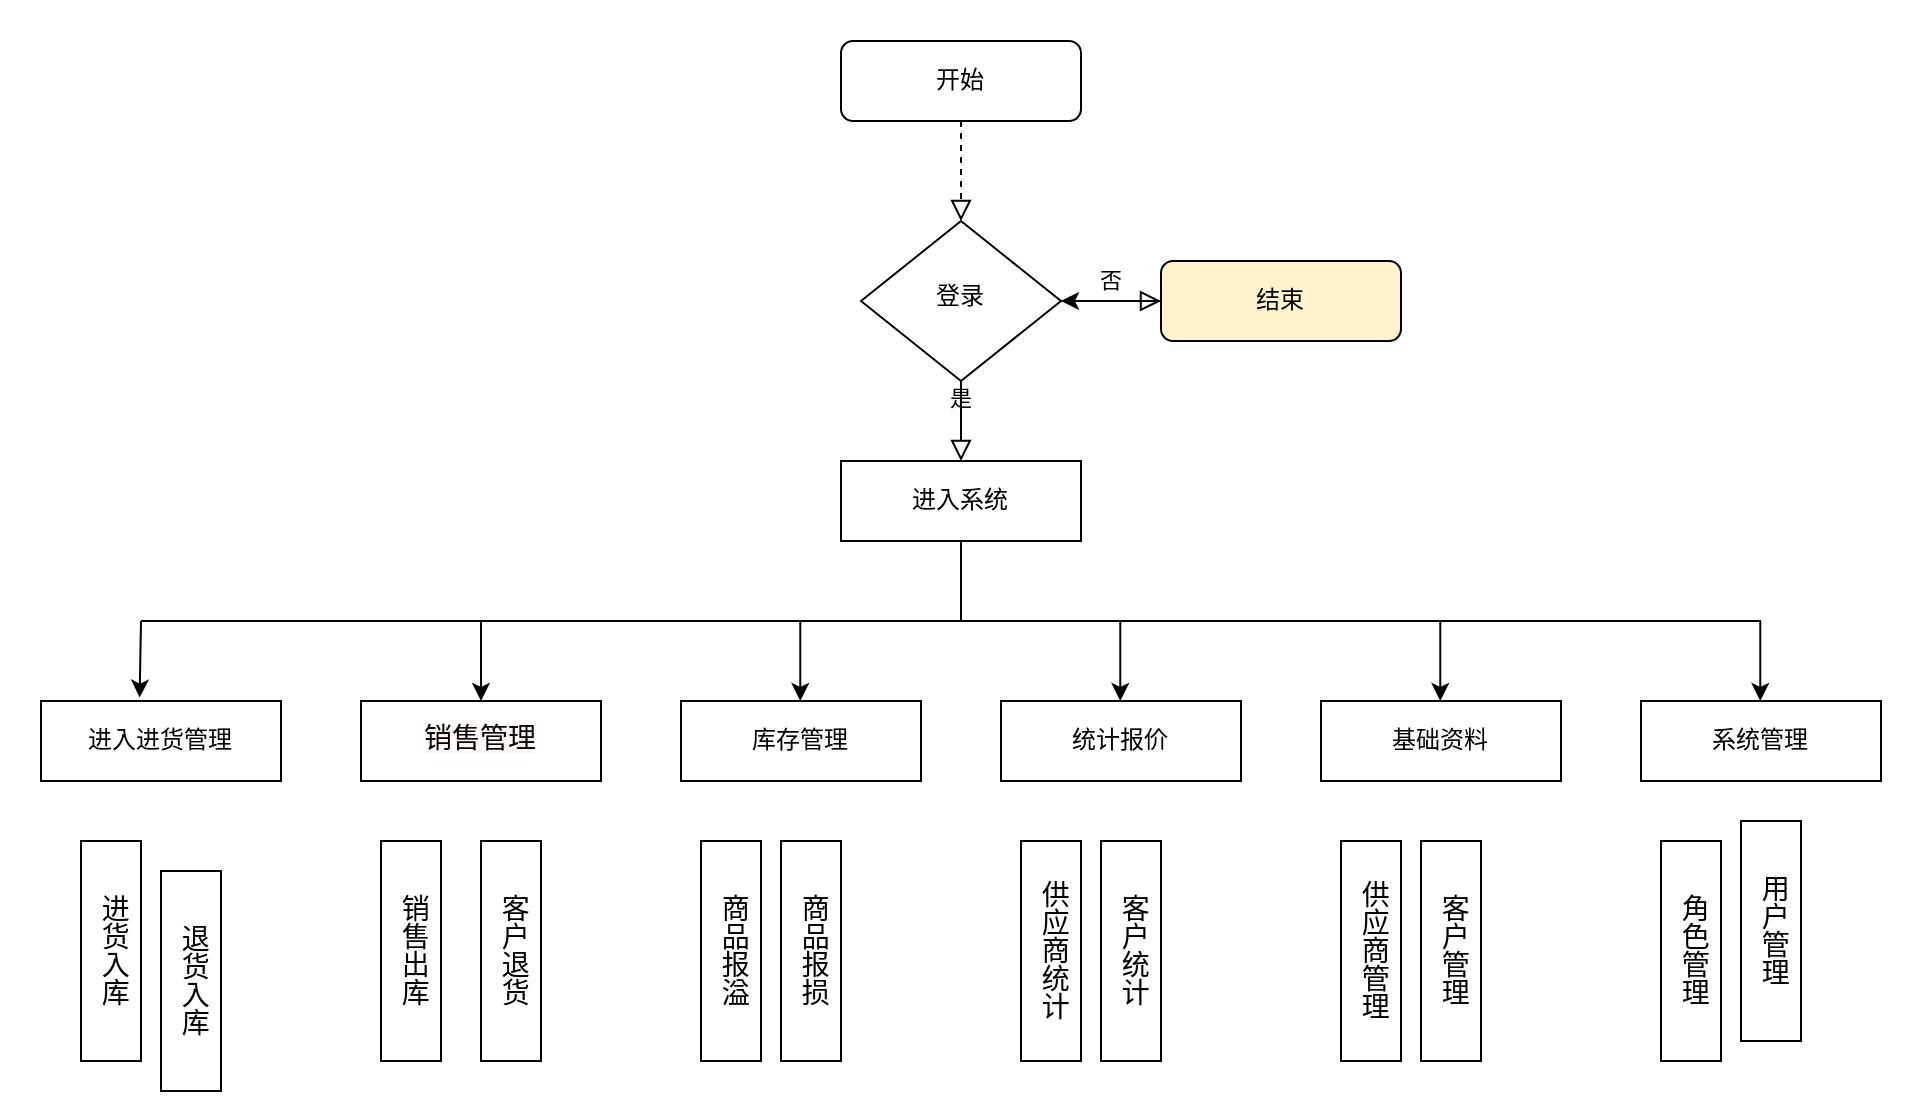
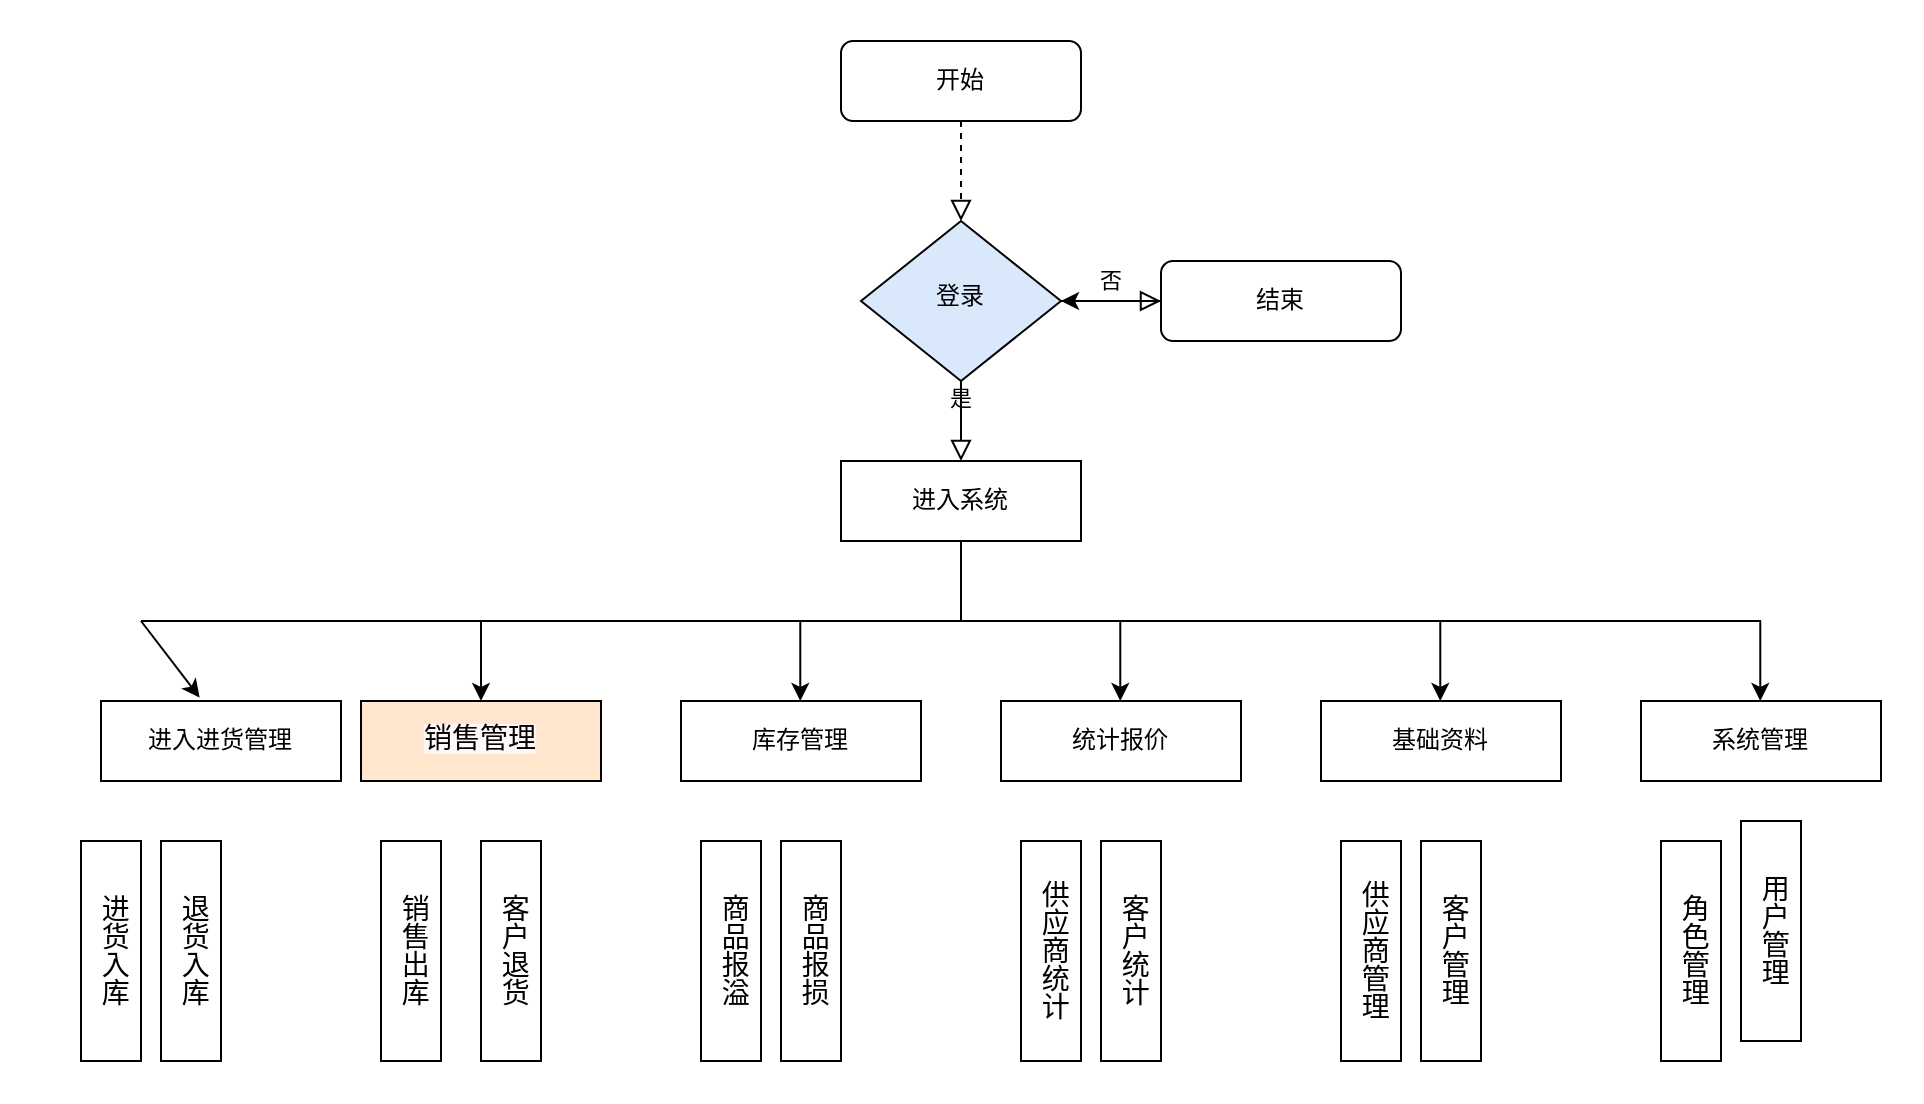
node "登录": fillcolor #ffffff -> #dae8fc
node "结束": fillcolor #fff2cc -> #ffffff
node "进入进货管理": moved (161, 741) -> (221, 741)
node "销售管理": fillcolor #ffffff -> #ffe6cc
node "退货入库": moved (191, 981) -> (191, 951)
